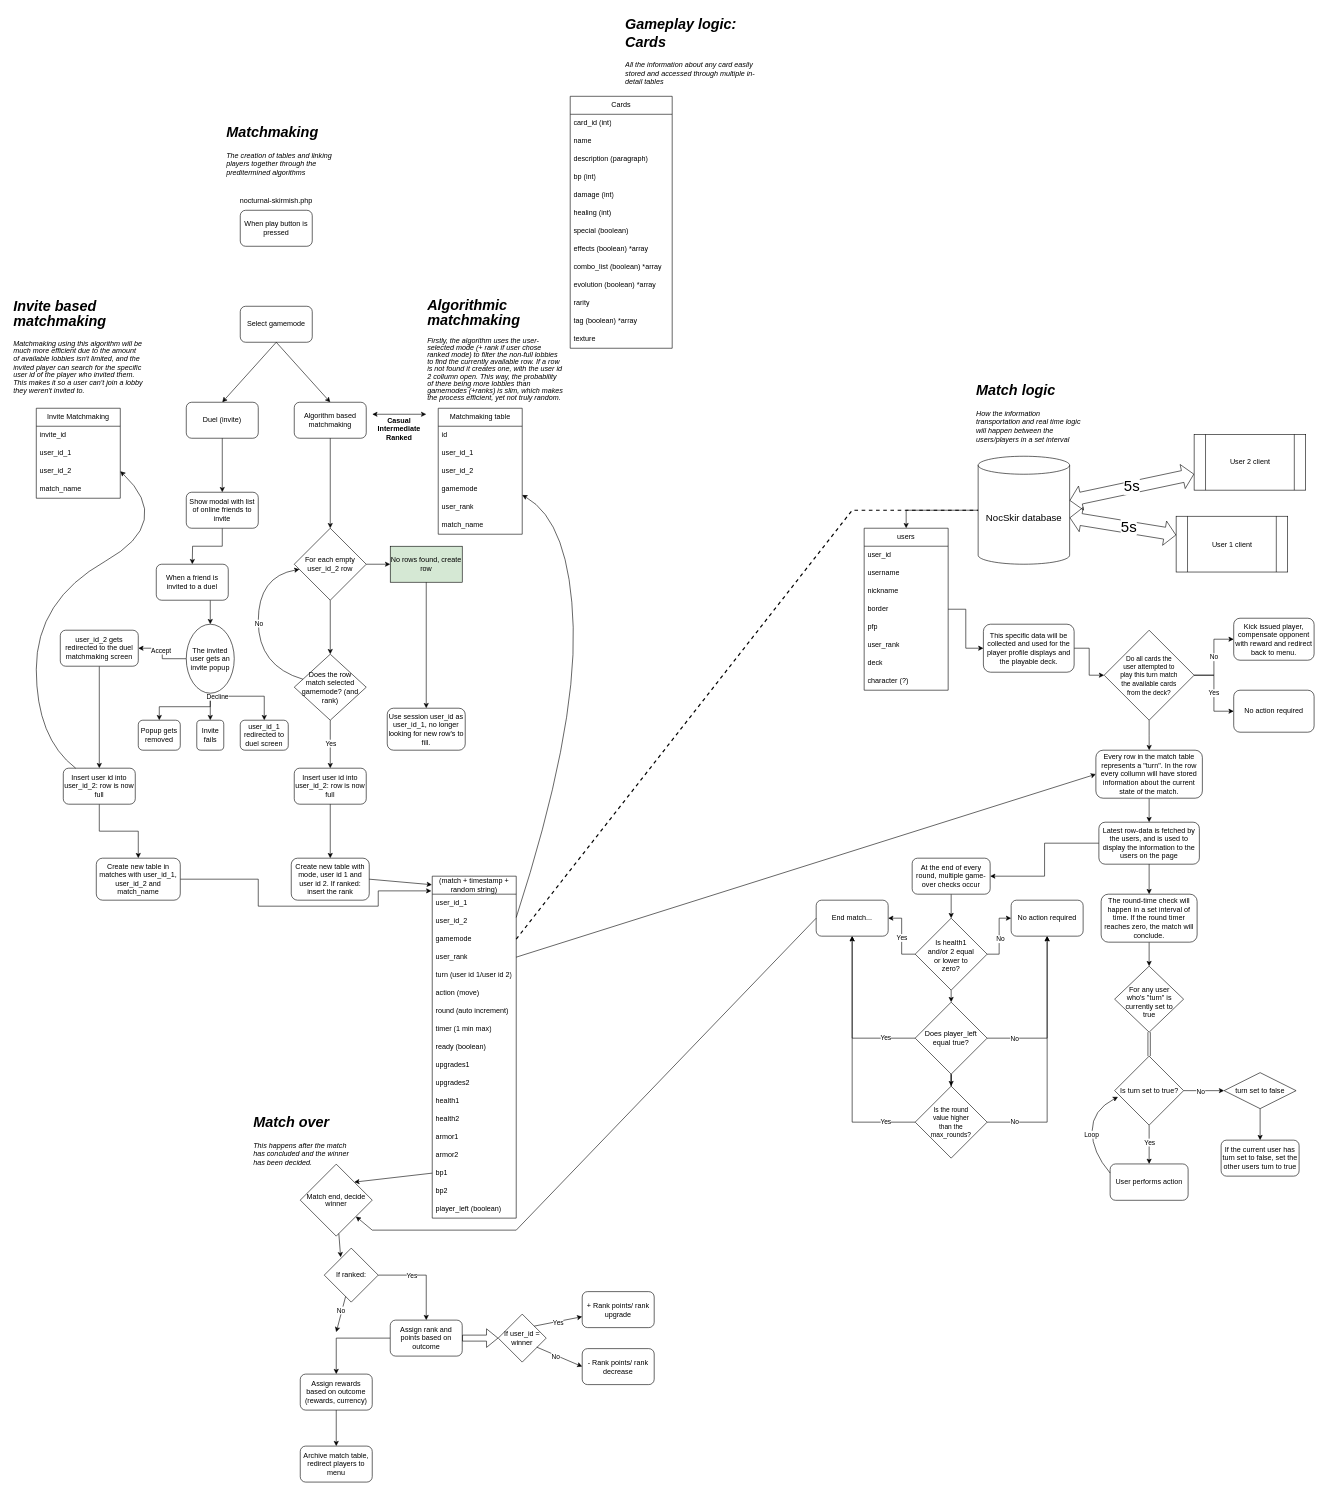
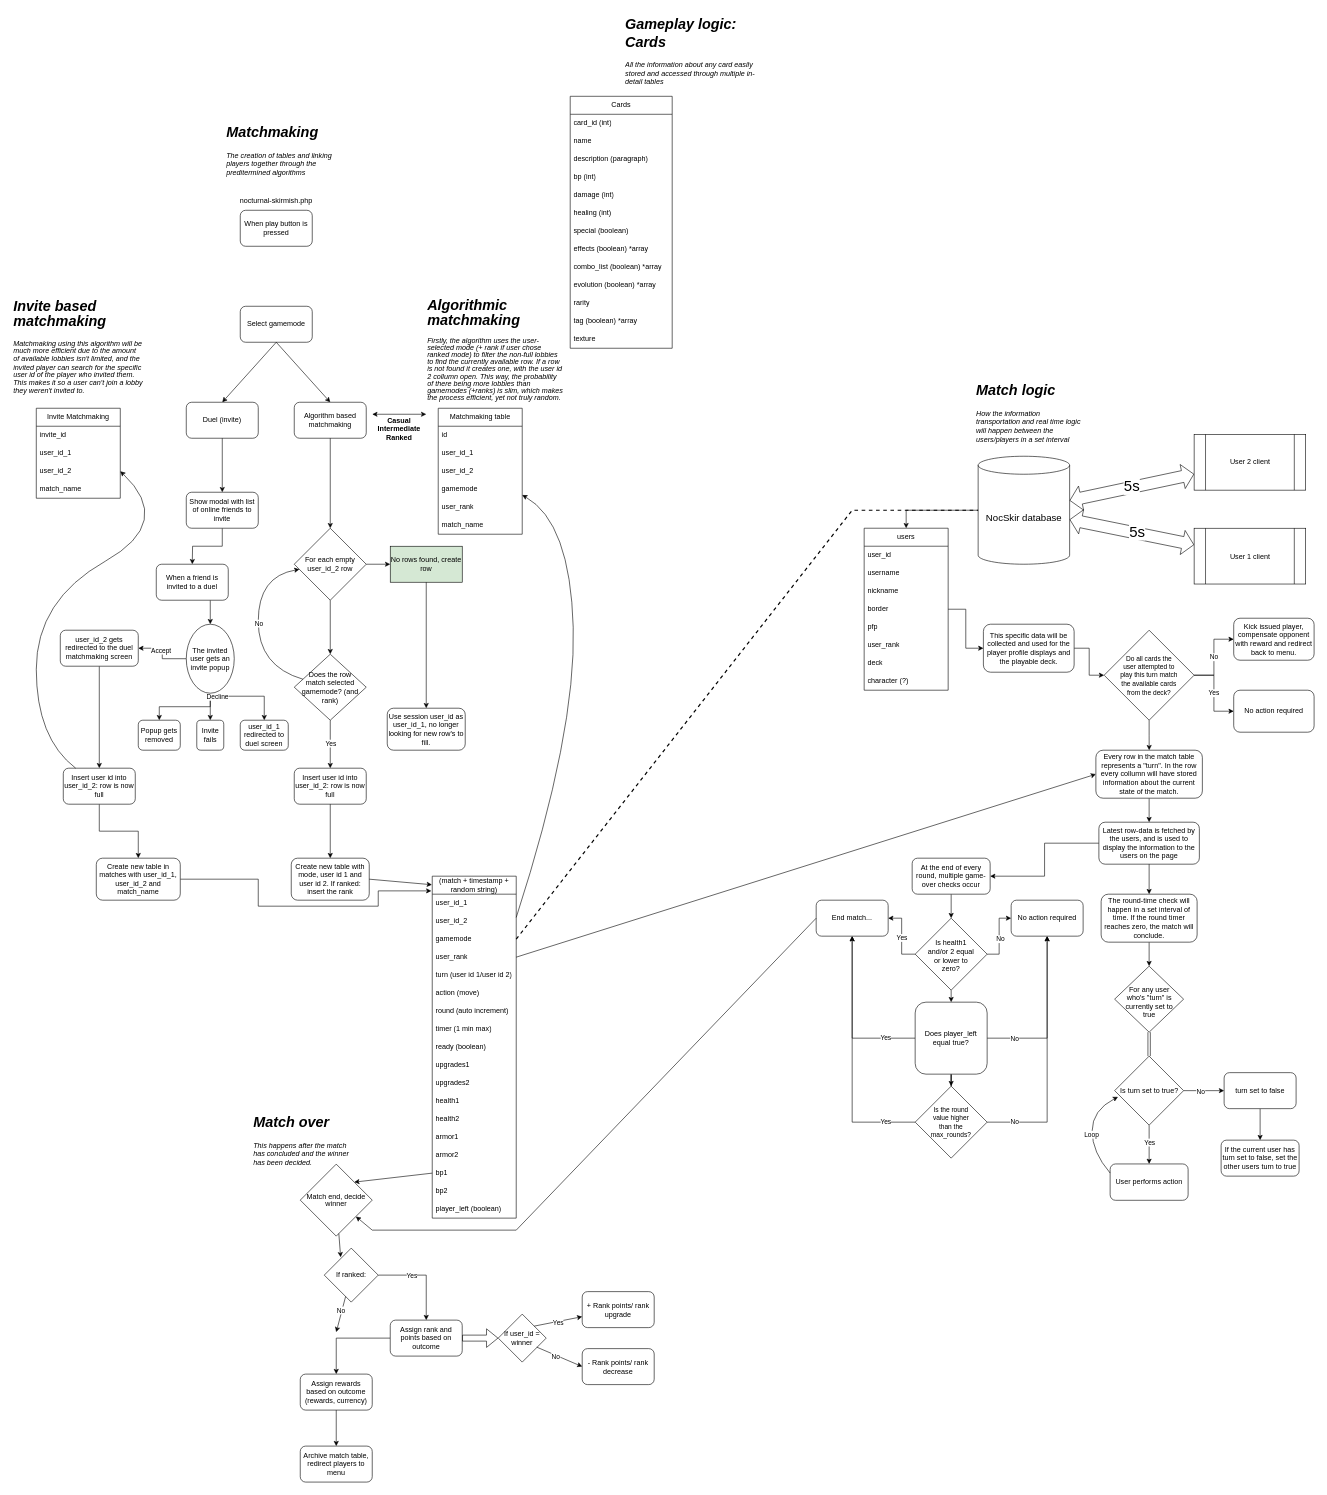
node "User 1 client": moved (1232, 544) -> (1250, 556)
node "Does player_left equal true?": shape diamond -> rounded rectangle
node "turn set to false": shape diamond -> rounded rectangle
